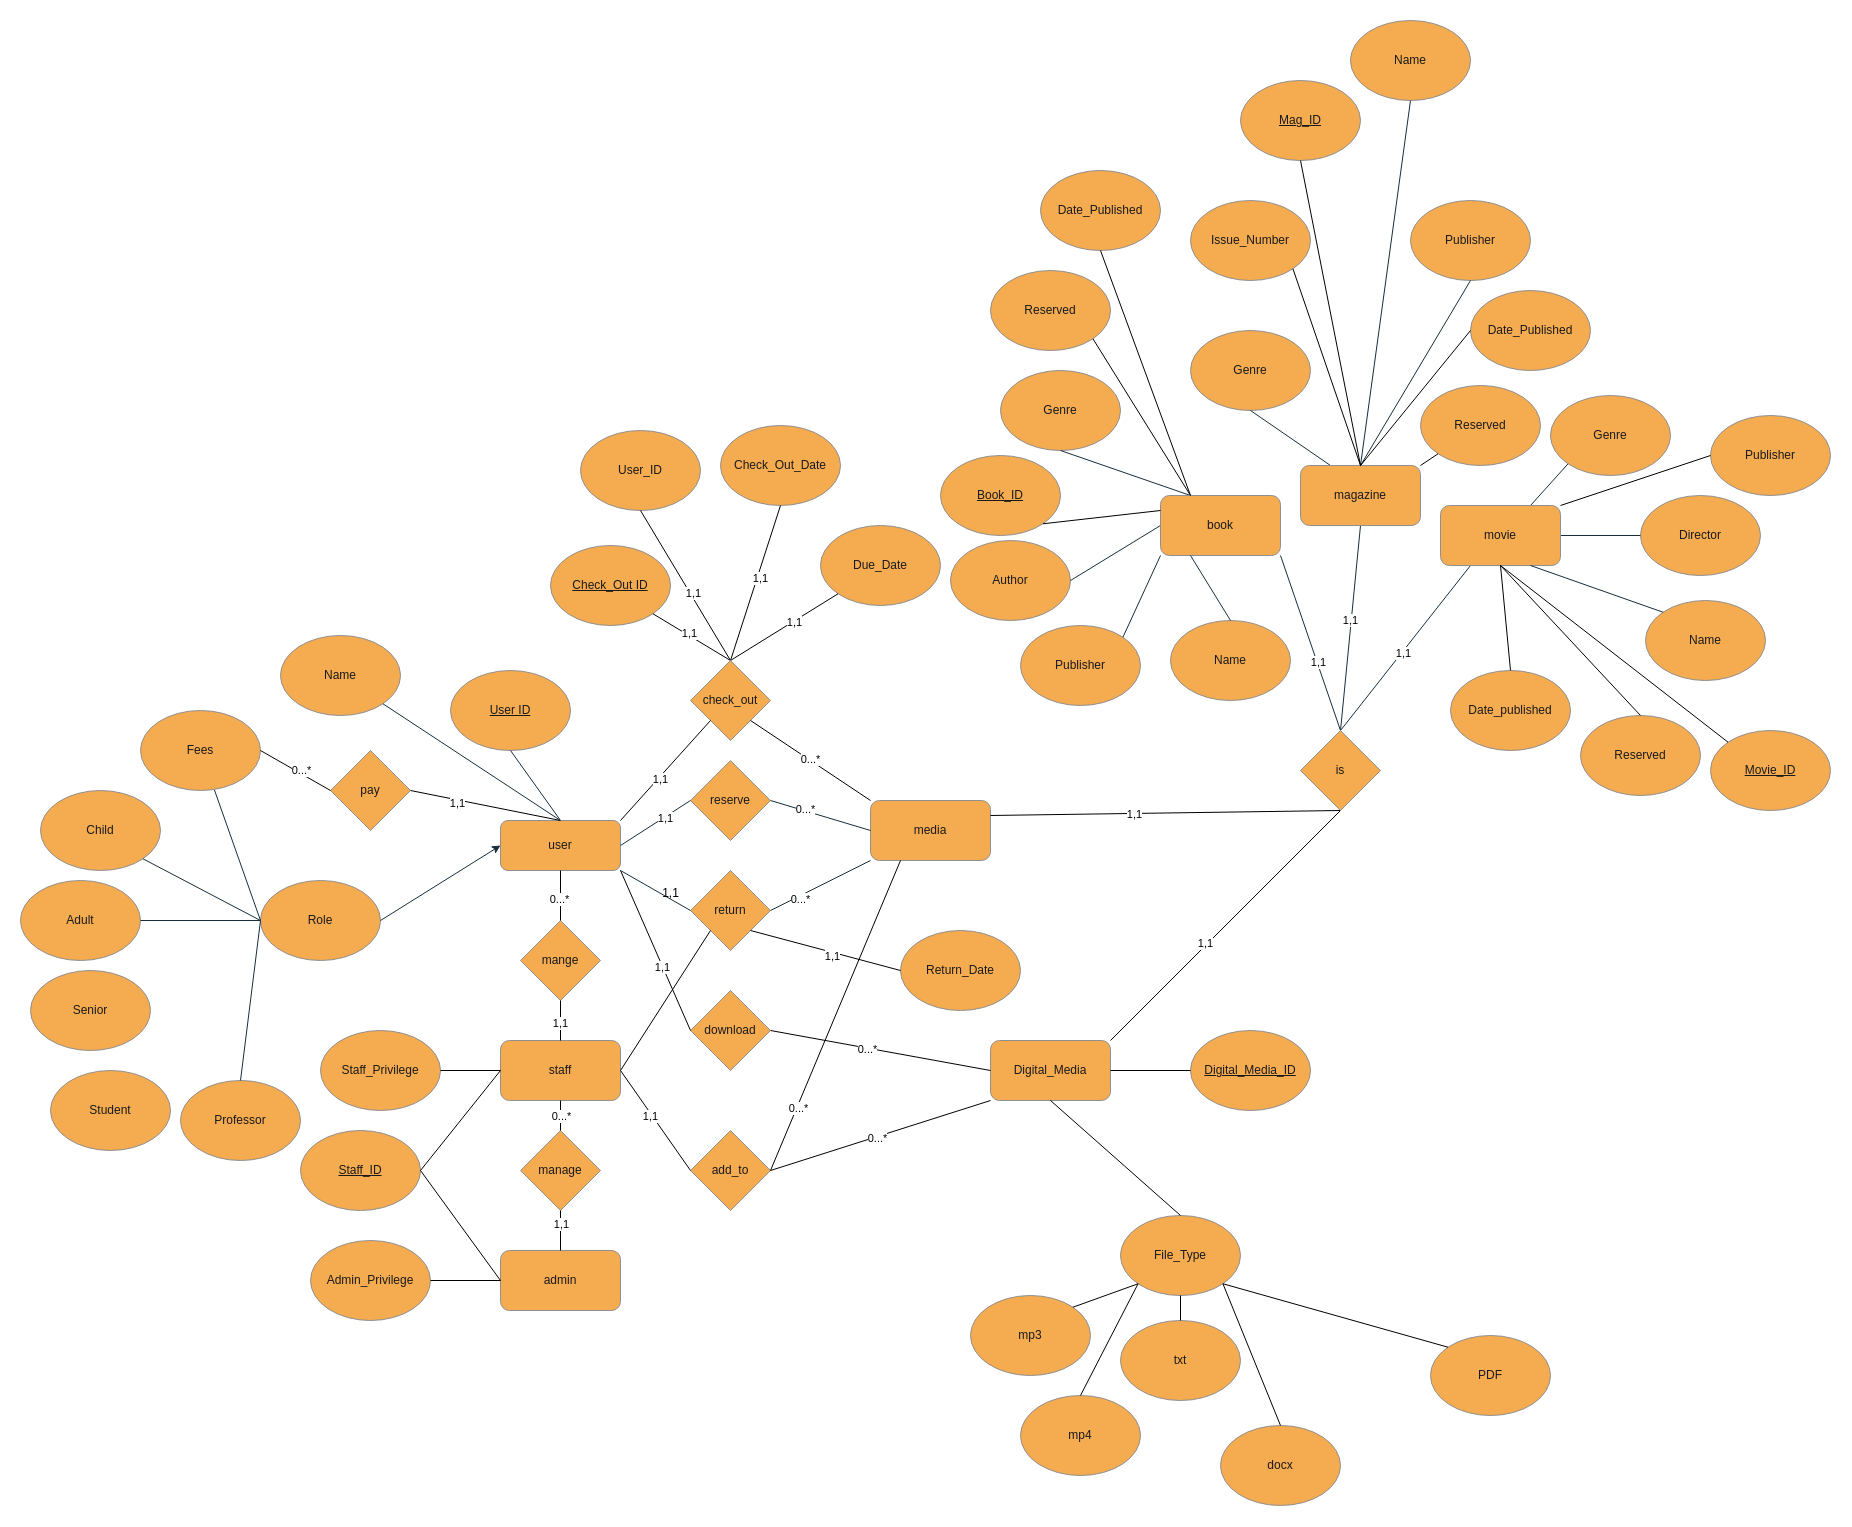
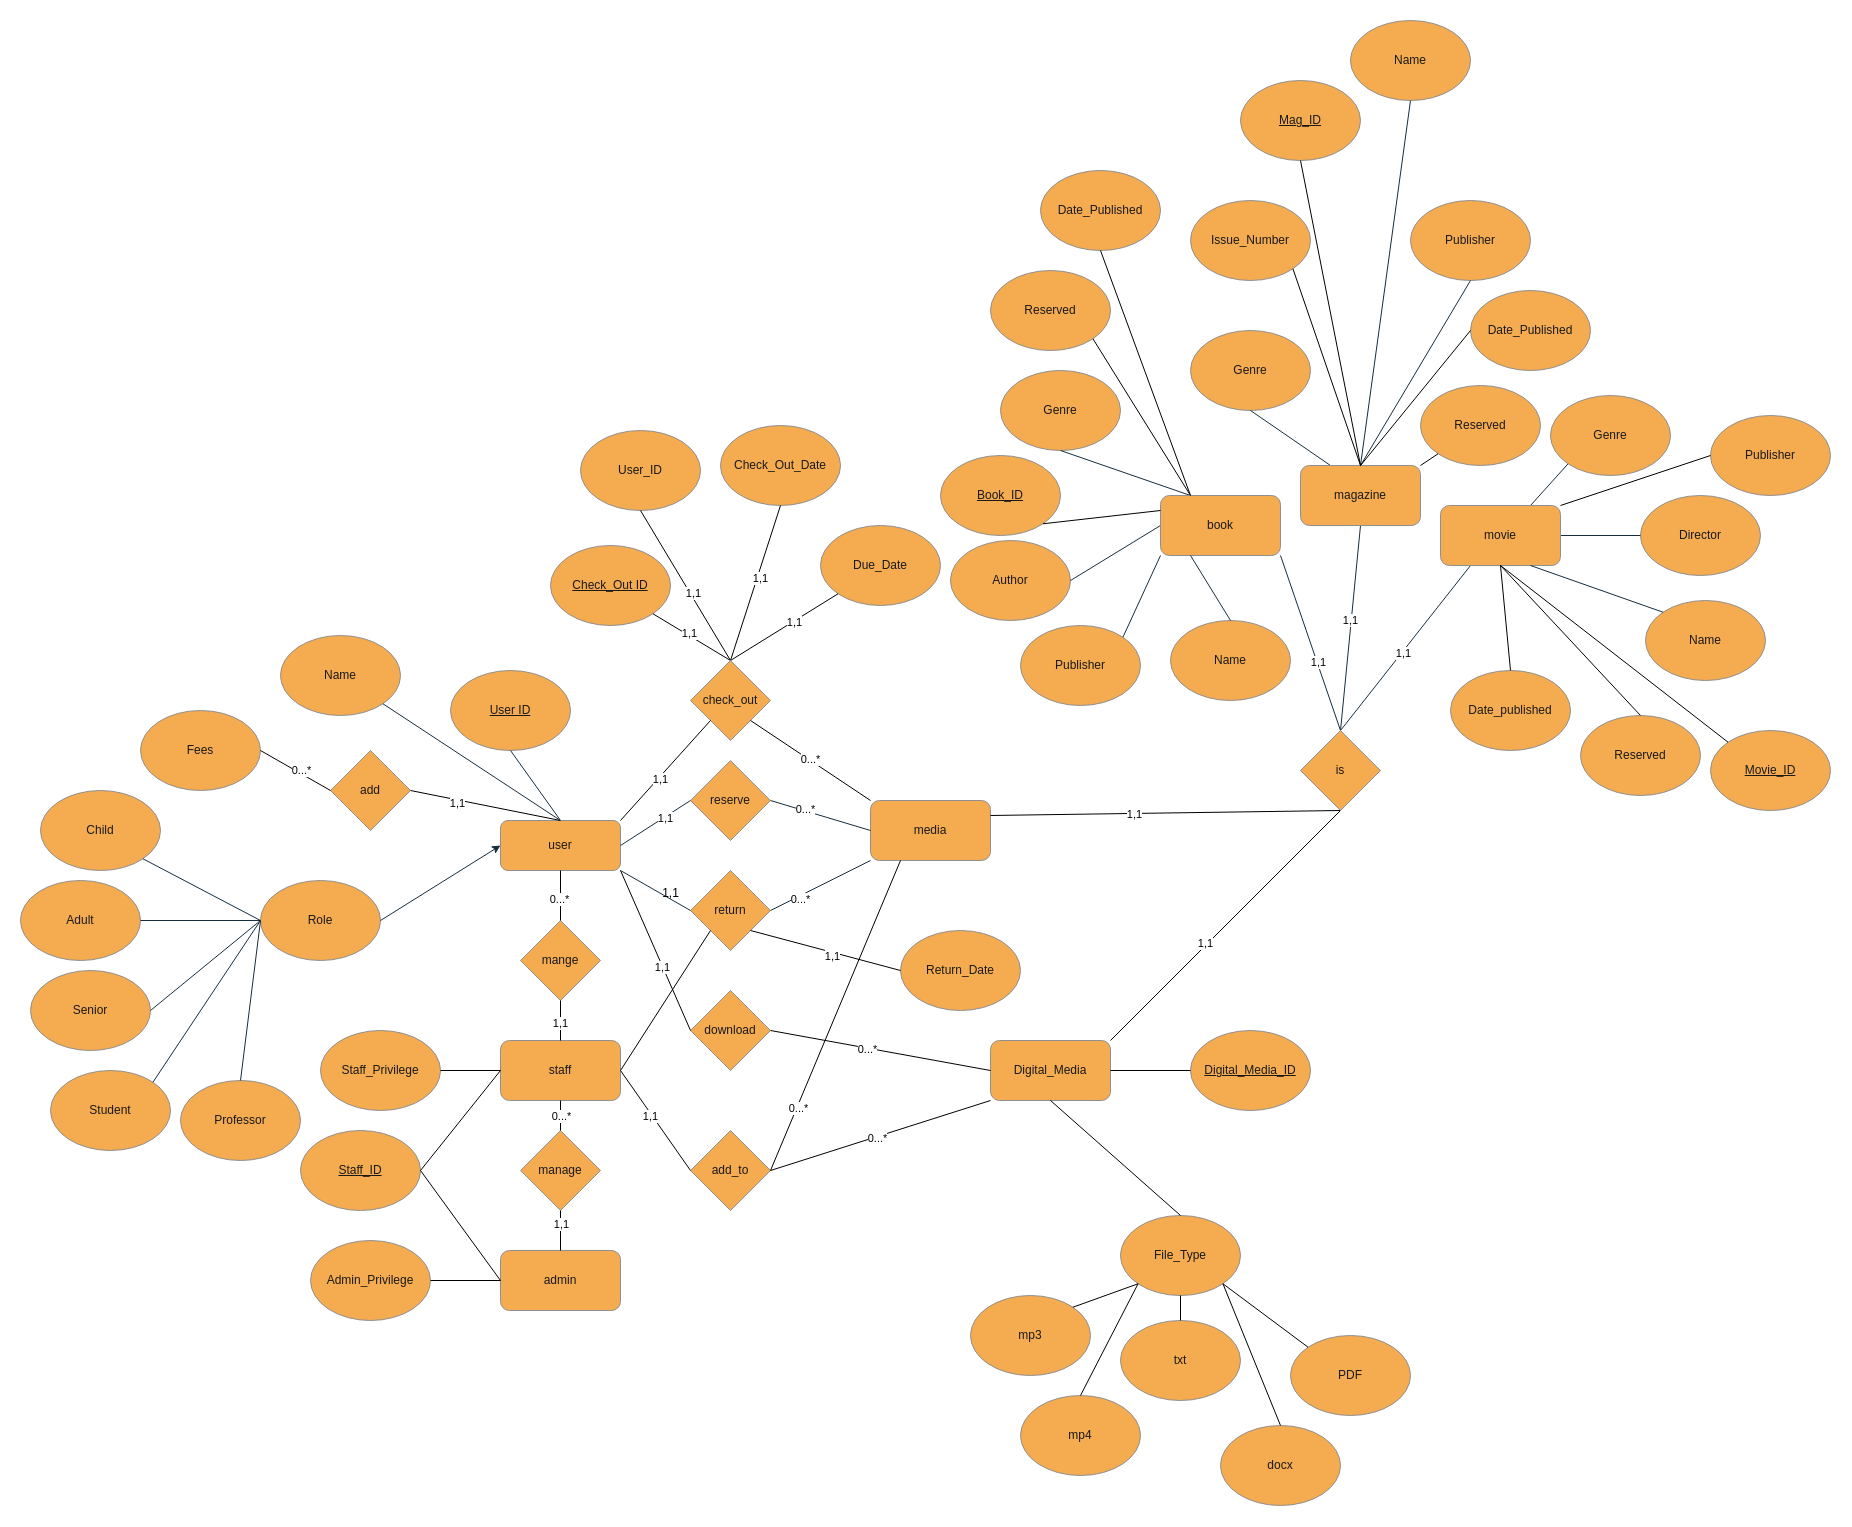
node "pay": label "pay" -> "add"
edge "Fees" -- "Role": now "Senior" -- "Role"
edge "Role" -- "Student": added
node "PDF": moved (1491, 1376) -> (1351, 1376)
